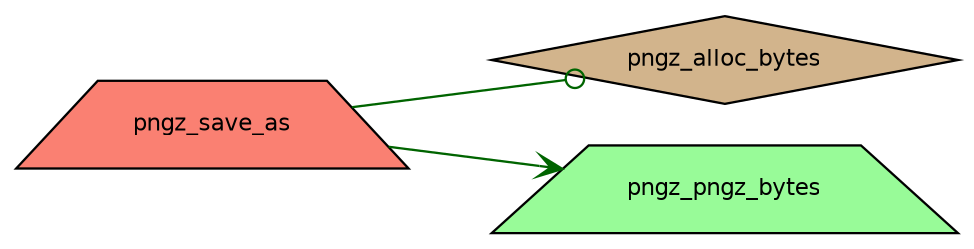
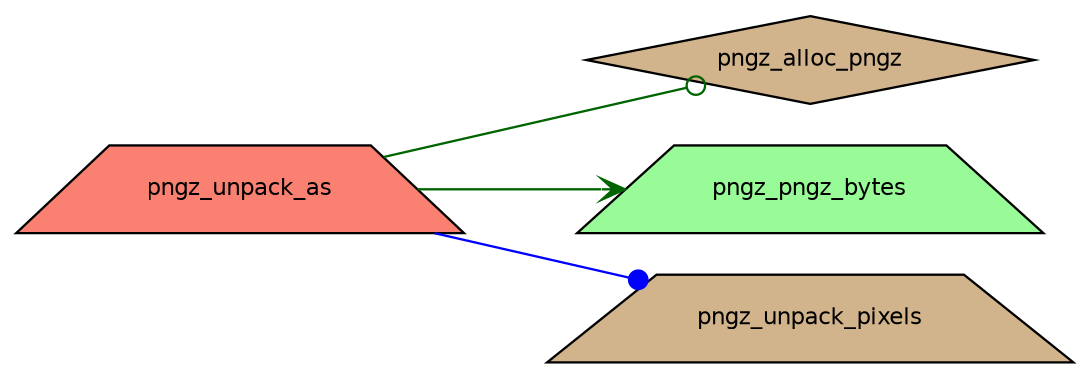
node "pngz_alloc_bytes": label "pngz_alloc_bytes" -> "pngz_alloc_pngz"
node "pngz_save_as": label "pngz_save_as" -> "pngz_unpack_as"
node "pngz_unpack_pixels": added
